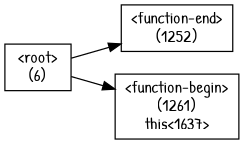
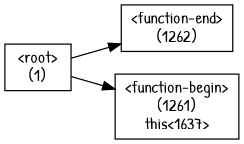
node "<function-end> (1252)": label "<function-end> (1252)" -> "<function-end> (1262)"
node "<root> (6)": label "<root> (6)" -> "<root> (1)"
